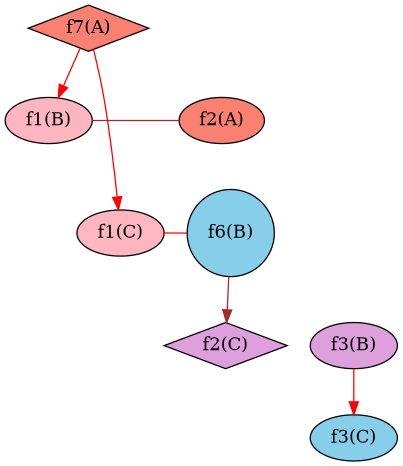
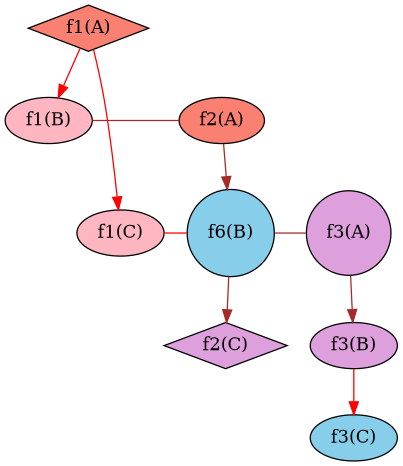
node "f7(A)": label "f7(A)" -> "f1(A)"
edge "f2(A)" -> "f6(B)": added
node "f3(A)": added
